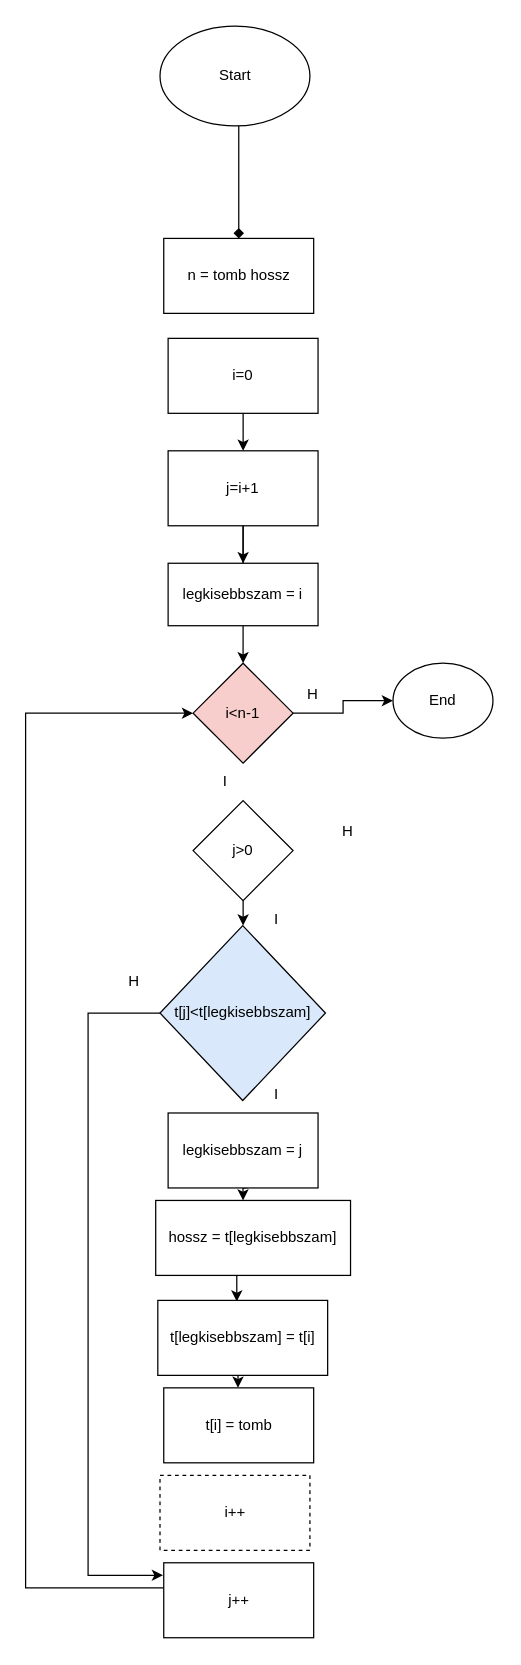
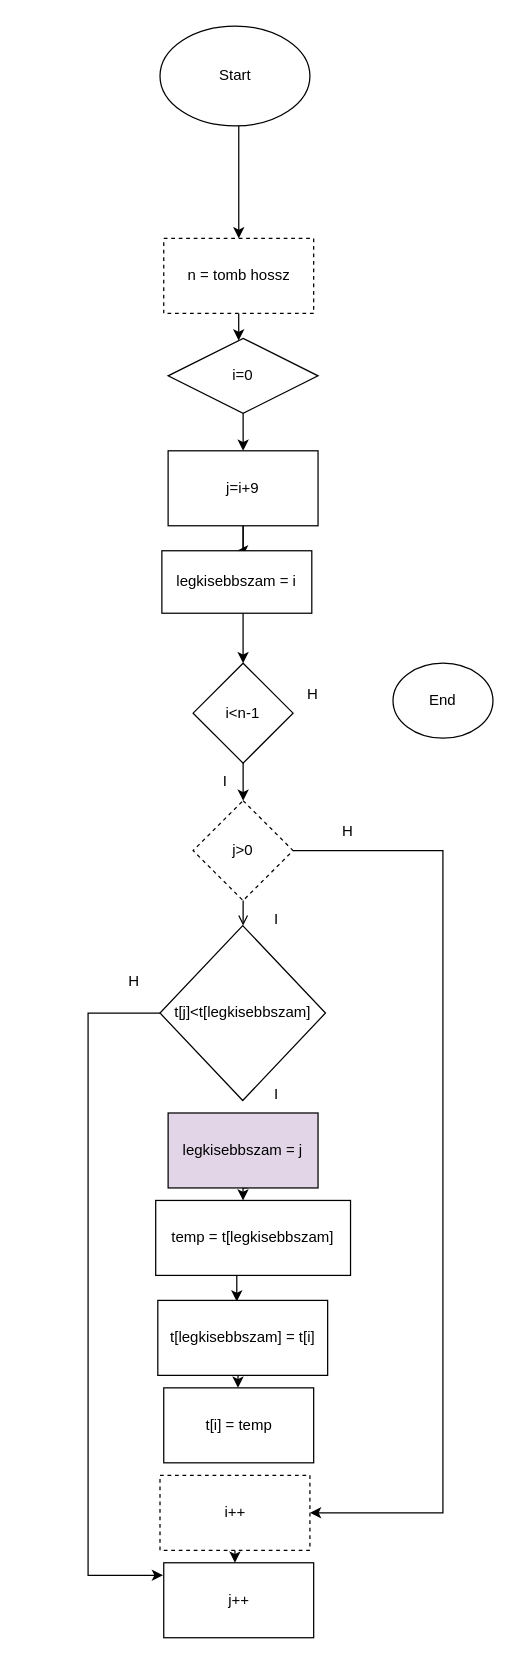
edge "Start" -> "n = tomb hossz": arrowhead diamond -> classic
node "n = tomb hossz": style solid -> dashed
edge "n = tomb hossz" -> "i=0": added
node "i=0": shape rectangle -> diamond
node "j=i+1": label "j=i+1" -> "j=i+9"
node "legkisebbszam = i": moved (243, 594) -> (237, 582)
edge "i<n-1" -> "End": removed
node "i<n-1": fillcolor #f8cecc -> #ffffff
edge "i<n-1" -> "j>0": added
node "j>0": style solid -> dashed
edge "j>0" -> "t[j]<t[legkisebbszam]": arrowhead classic -> open
node "t[j]<t[legkisebbszam]": fillcolor #dae8fc -> #ffffff
edge "j++" -> "i<n-1": removed
node "legkisebbszam = j": fillcolor #ffffff -> #e1d5e7
edge "j>0" -> "i++": added
node "hossz = t[legkisebbszam]": label "hossz = t[legkisebbszam]" -> "temp = t[legkisebbszam]"
node "t[i] = tomb": label "t[i] = tomb" -> "t[i] = temp"
edge "i++" -> "j++": added
